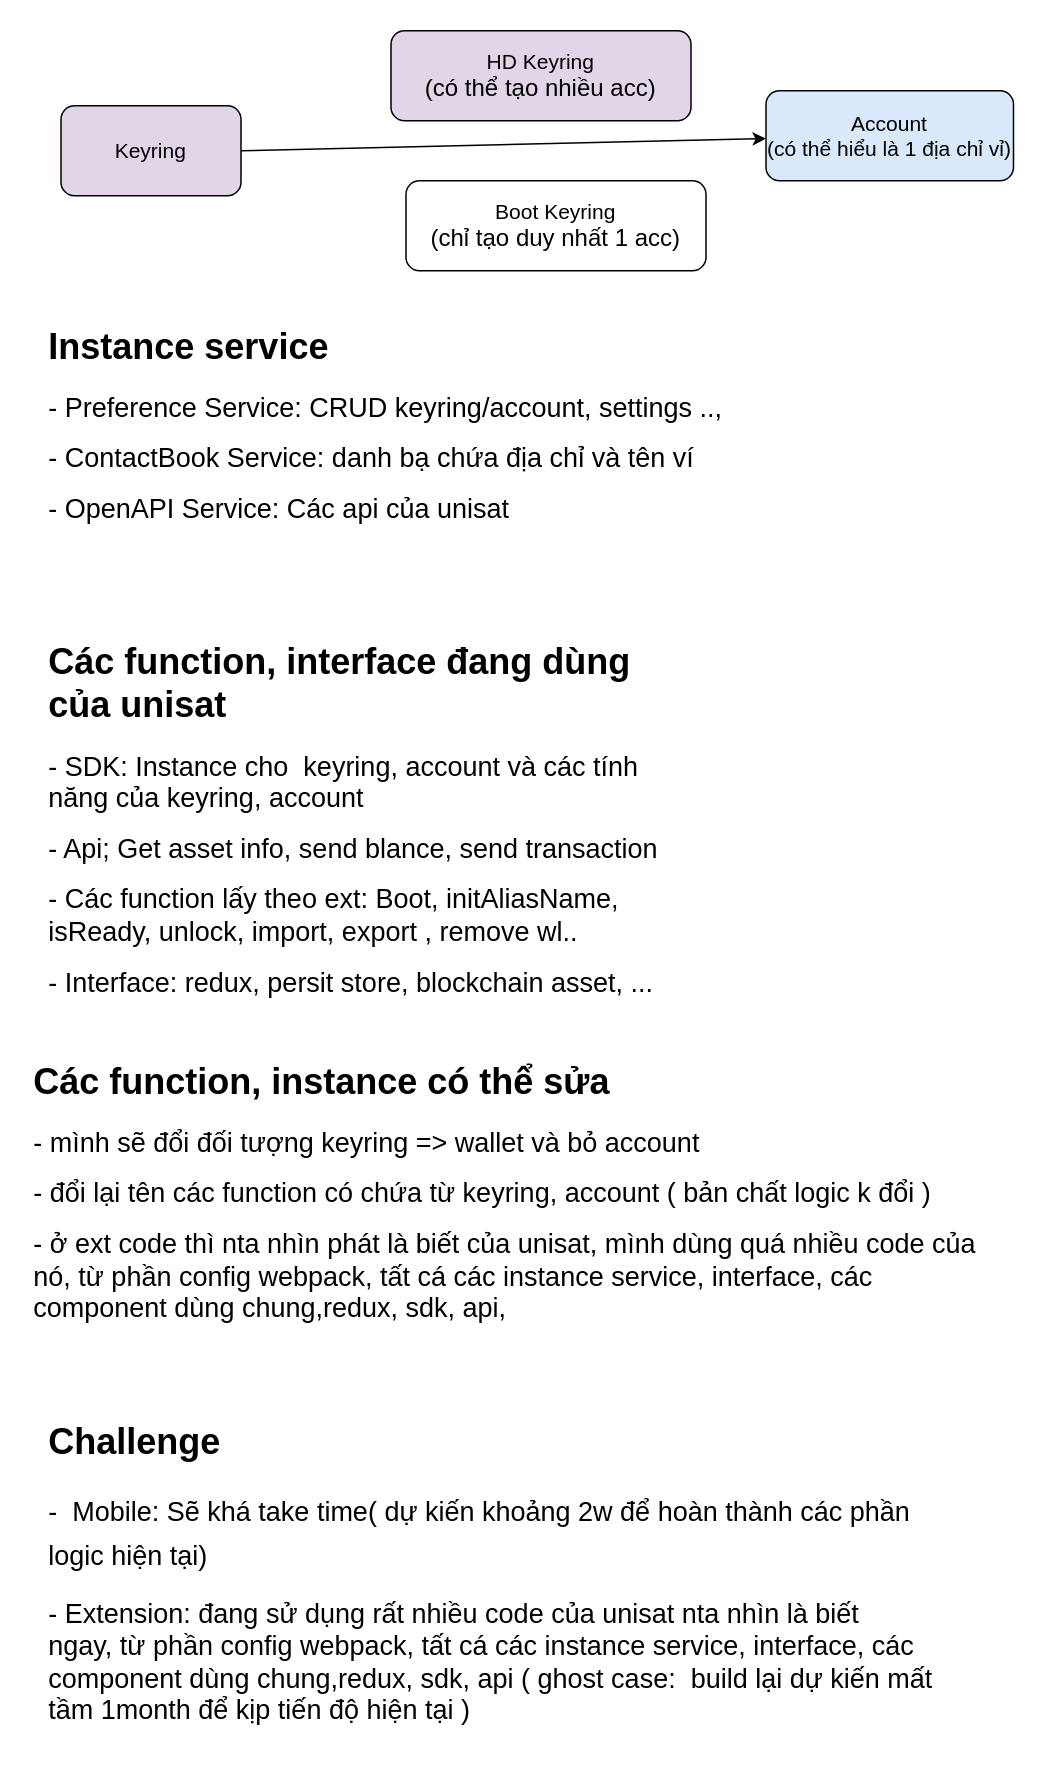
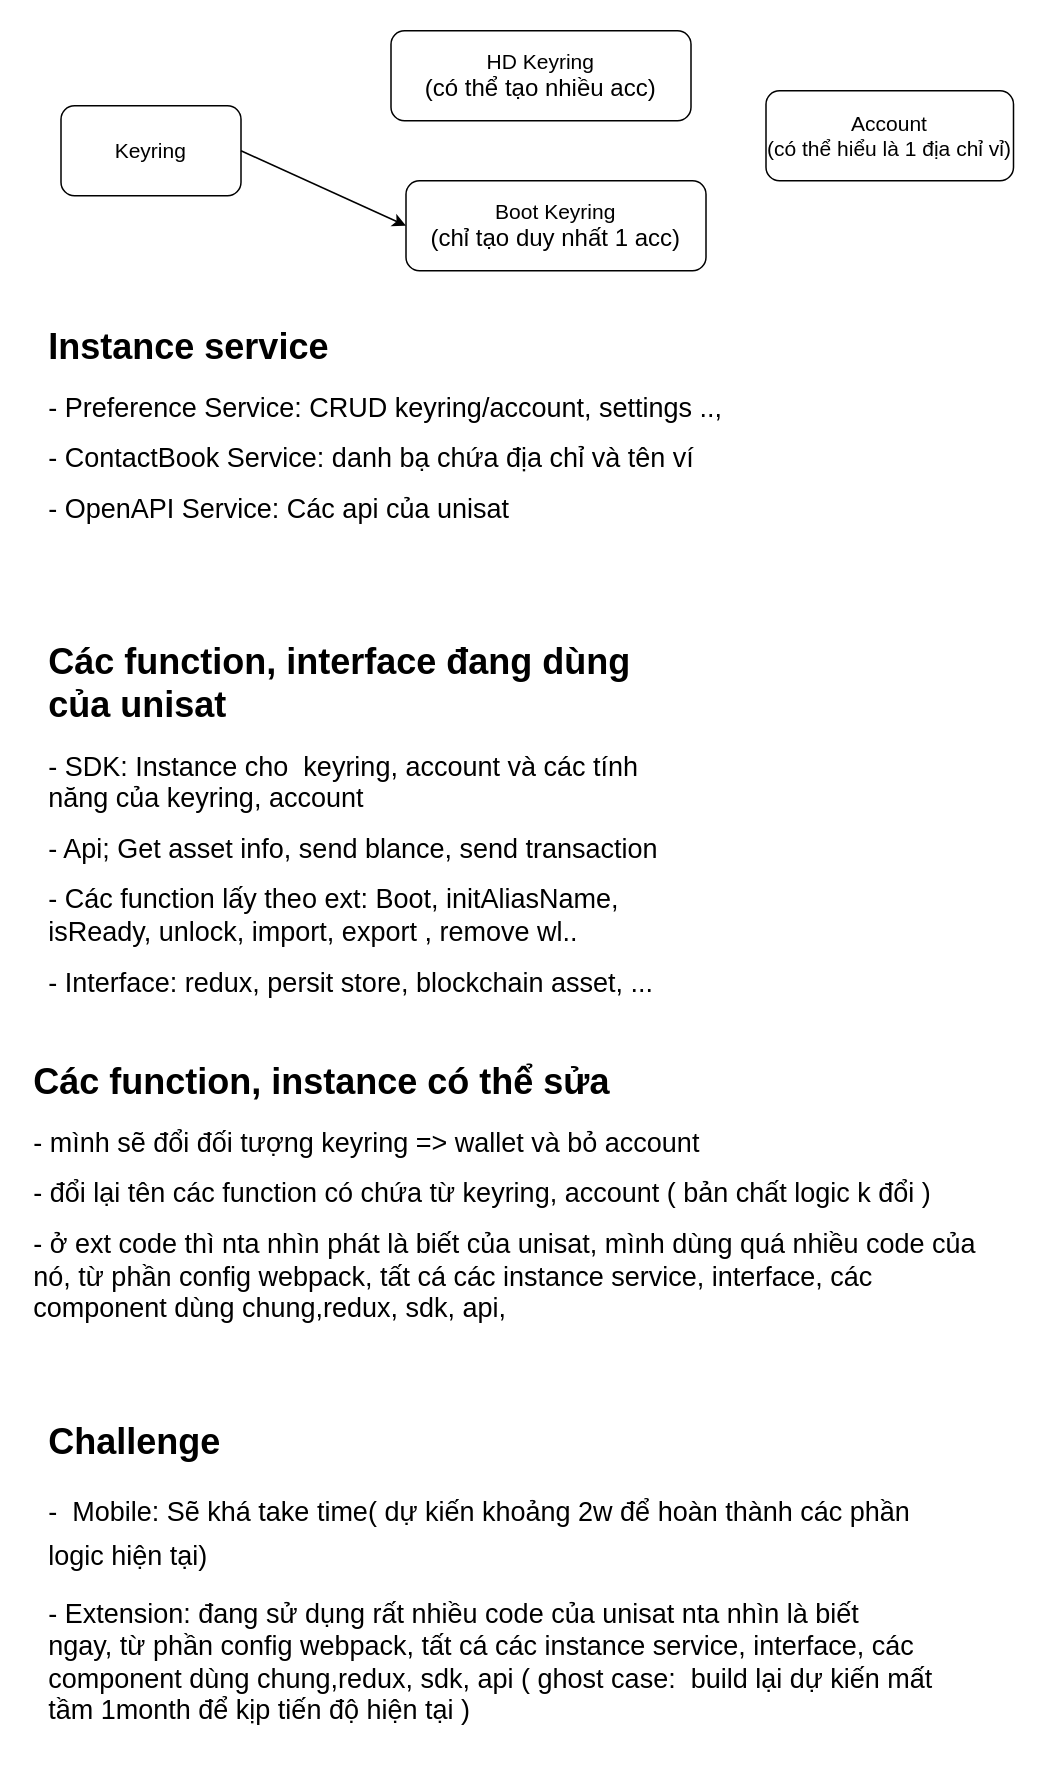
node "HD Keyring (có thể tạo nhiều acc)": fillcolor #e1d5e7 -> #ffffff
node "Account (có thể hiểu là 1 địa chỉ vỉ)": fillcolor #dae8fc -> #ffffff
edge "Keyring" -> "Account (có thể hiểu là 1 địa chỉ vỉ)": now "Keyring" -> "Boot Keyring (chỉ tạo duy nhất 1 acc)"
node "Keyring": fillcolor #e1d5e7 -> #ffffff
